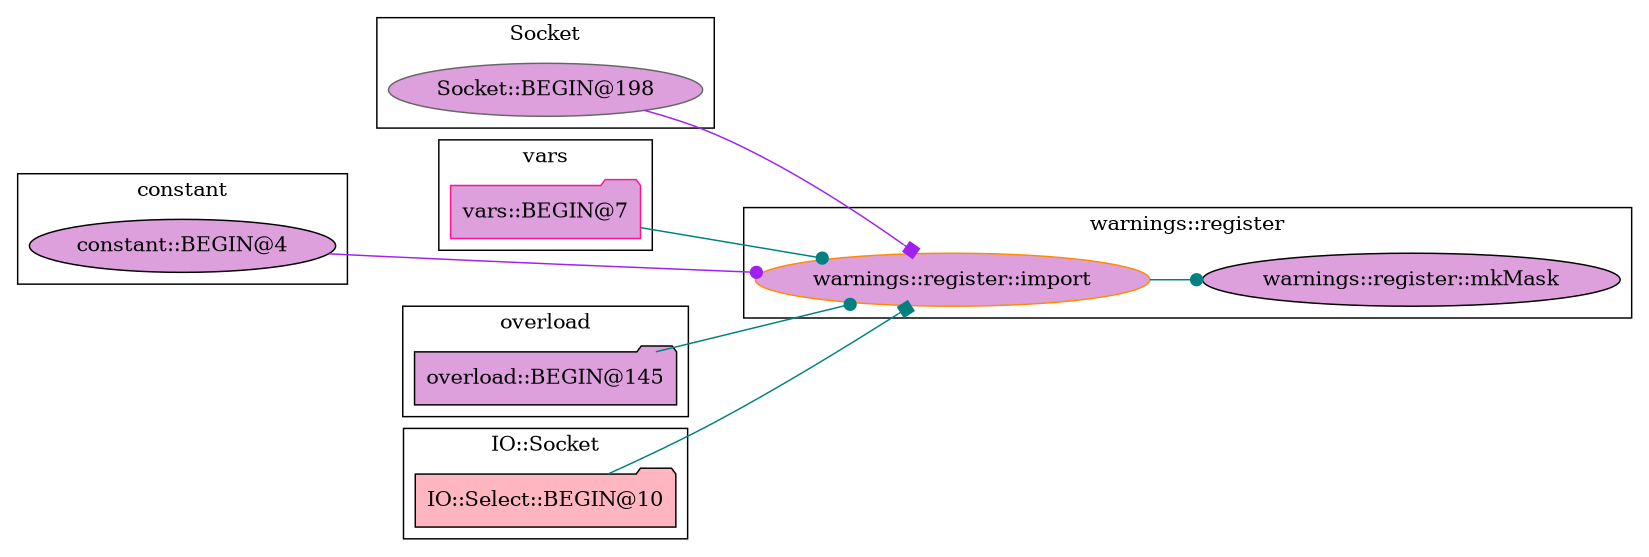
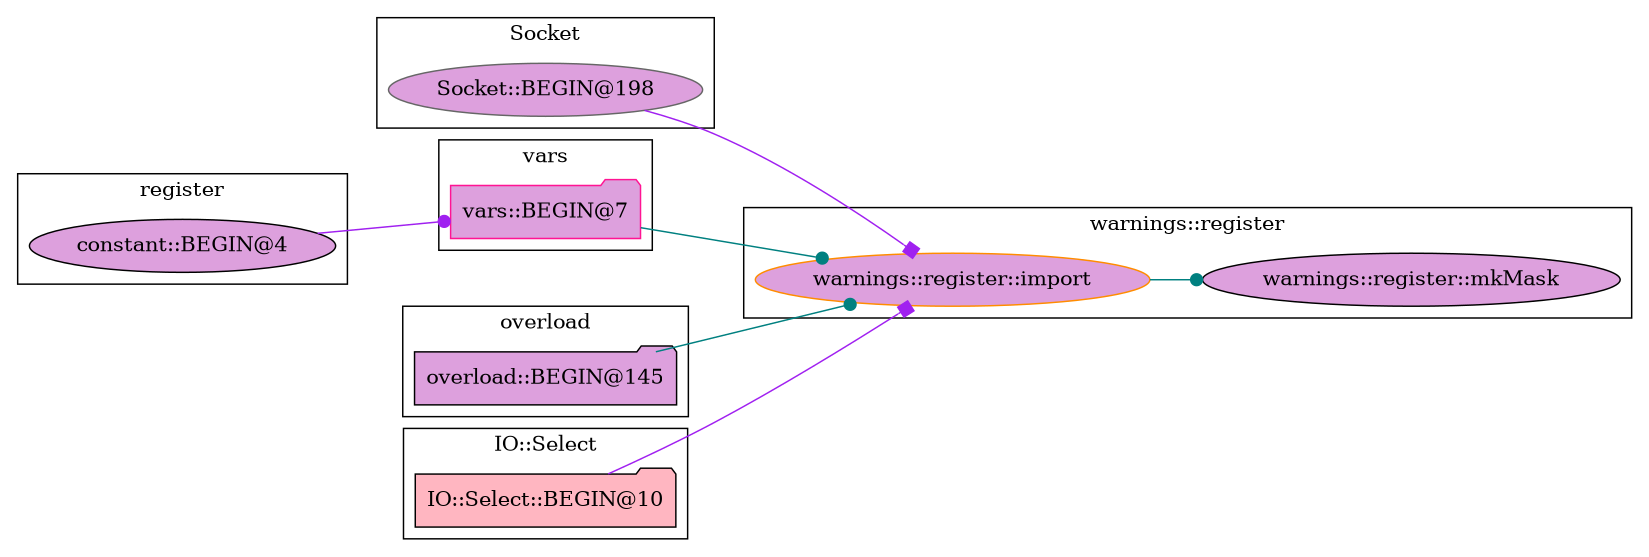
cluster "constant": label "constant" -> "register"
edge "constant::BEGIN@4" -> "warnings::register::import": now "constant::BEGIN@4" -> "vars::BEGIN@7"
edge "IO::Select::BEGIN@10" -> "warnings::register::import": color teal -> purple
cluster "IO::Socket": label "IO::Socket" -> "IO::Select"
